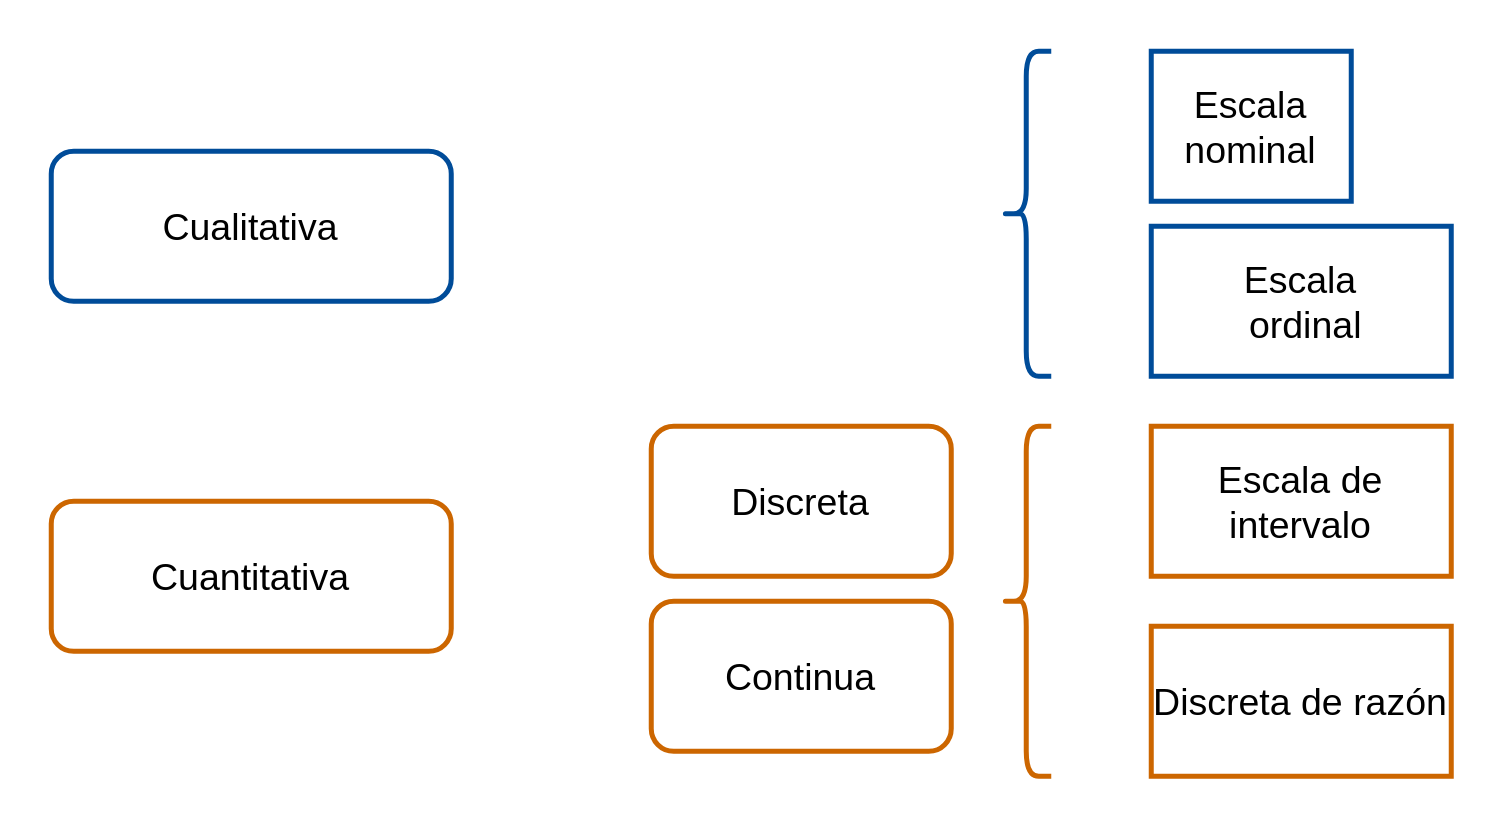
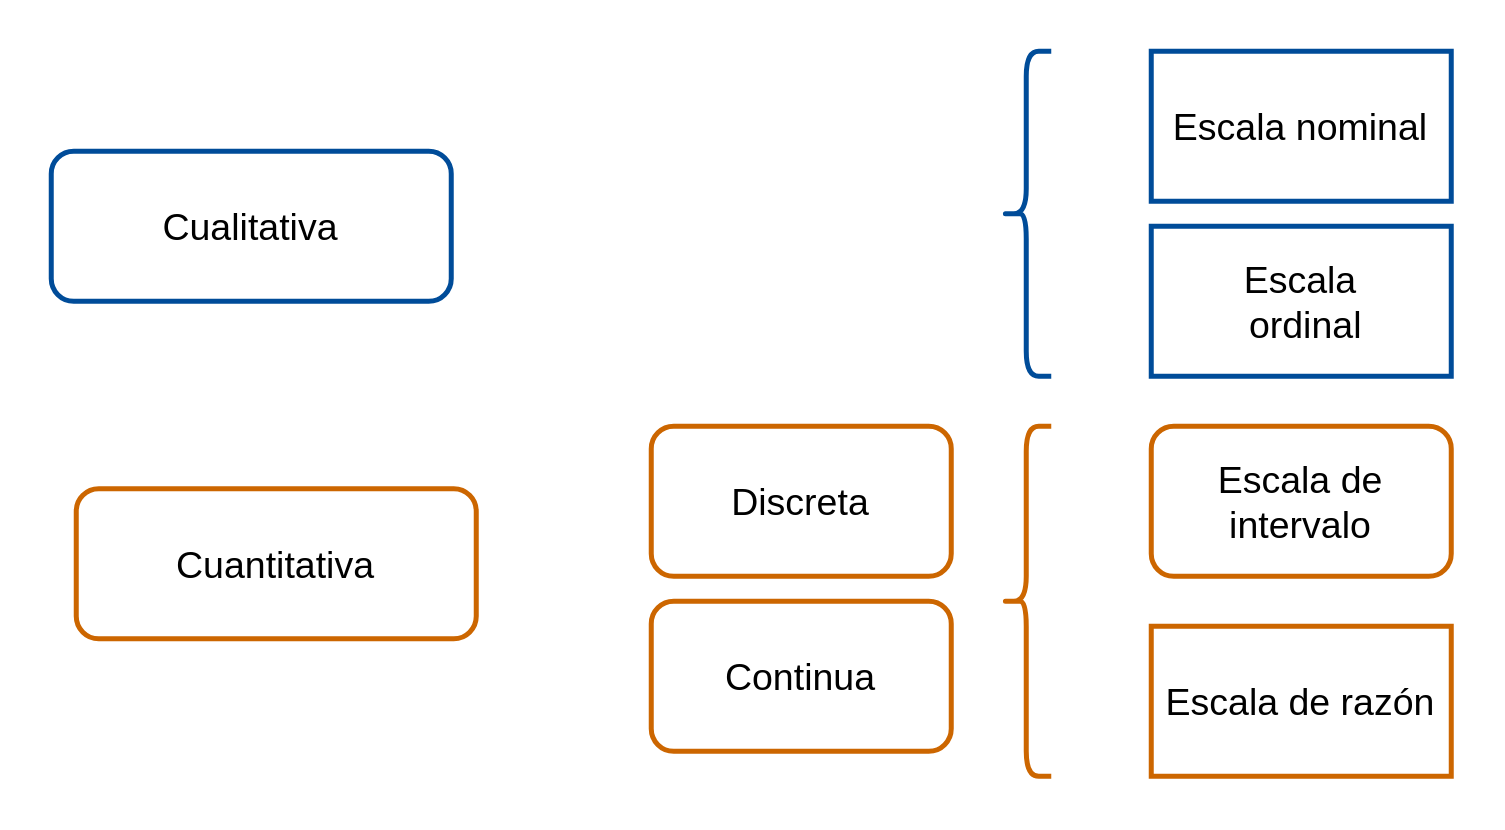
node "Escala nominal": size 200x150 -> 300x150
node "Escala de intervalo": shape rectangle -> rounded rectangle
node "Cuantitativa": moved (251, 576) -> (276, 564)
node "Discreta de razón": label "Discreta de razón" -> "Escala de razón"
